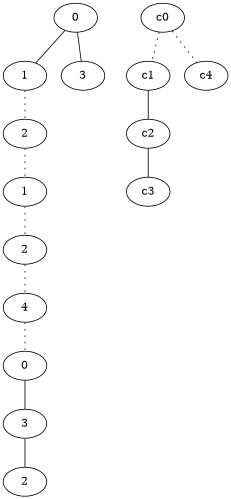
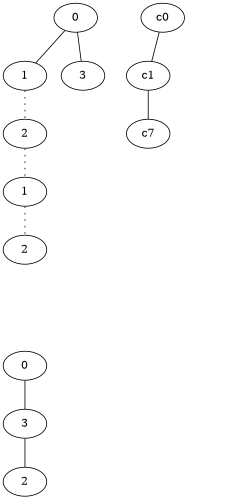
edge "c0" -- "c1": style dotted -> solid
node "c4": removed
node "c2": label "c2" -> "c7"
node "c3": removed
node "4": removed
